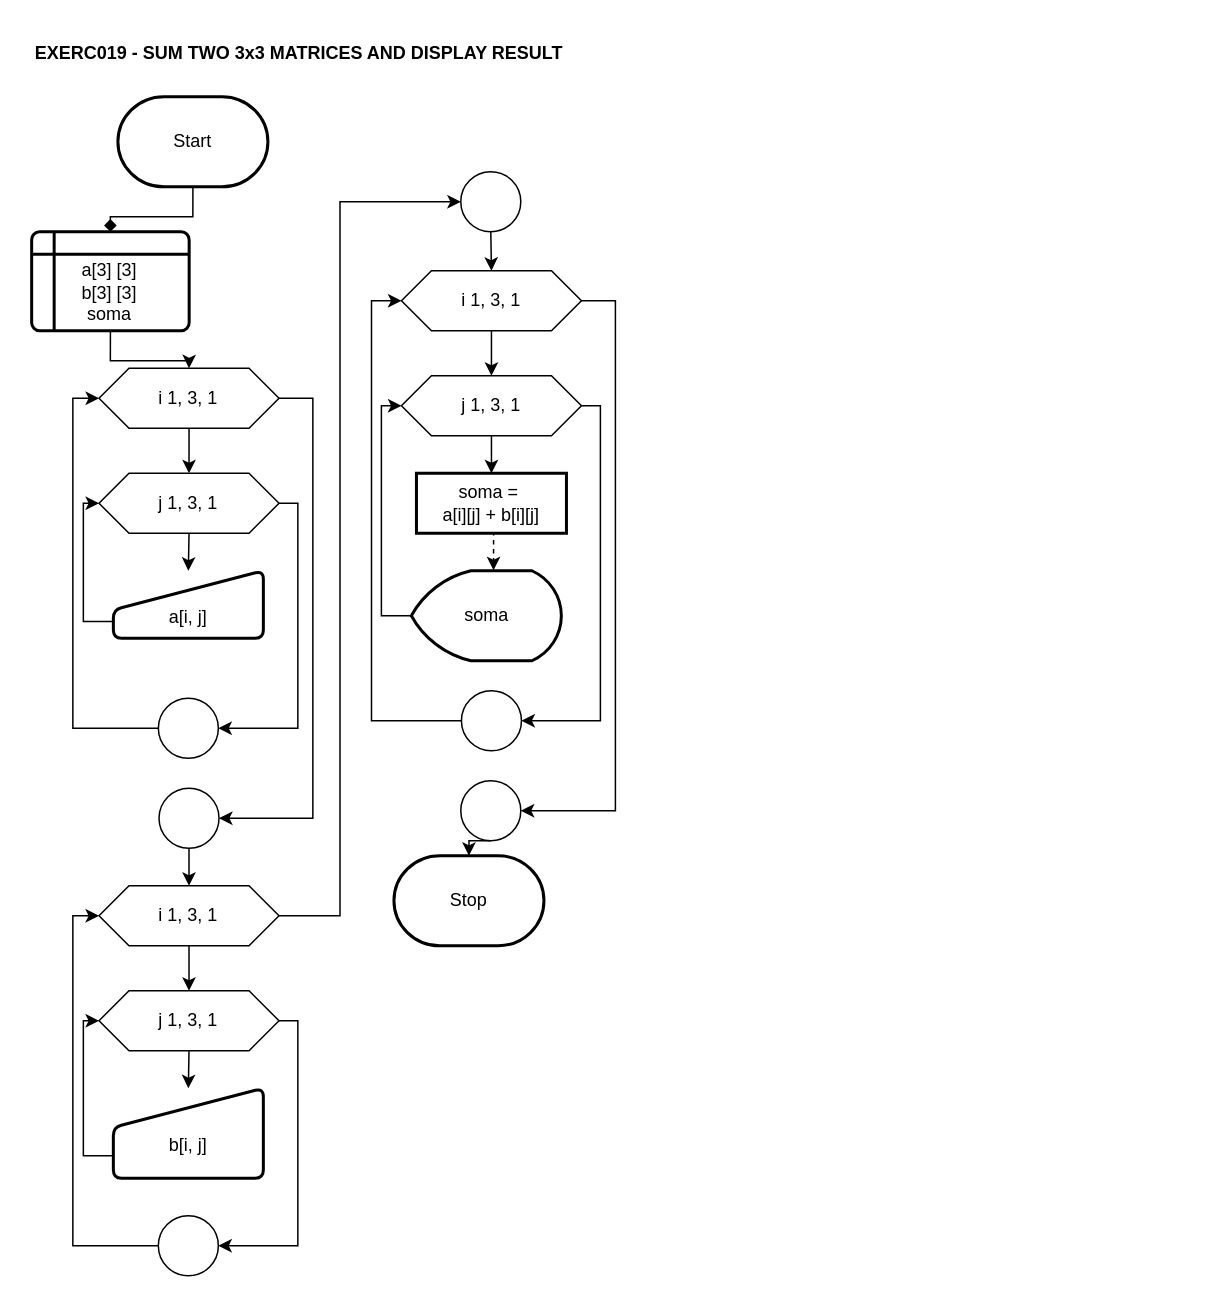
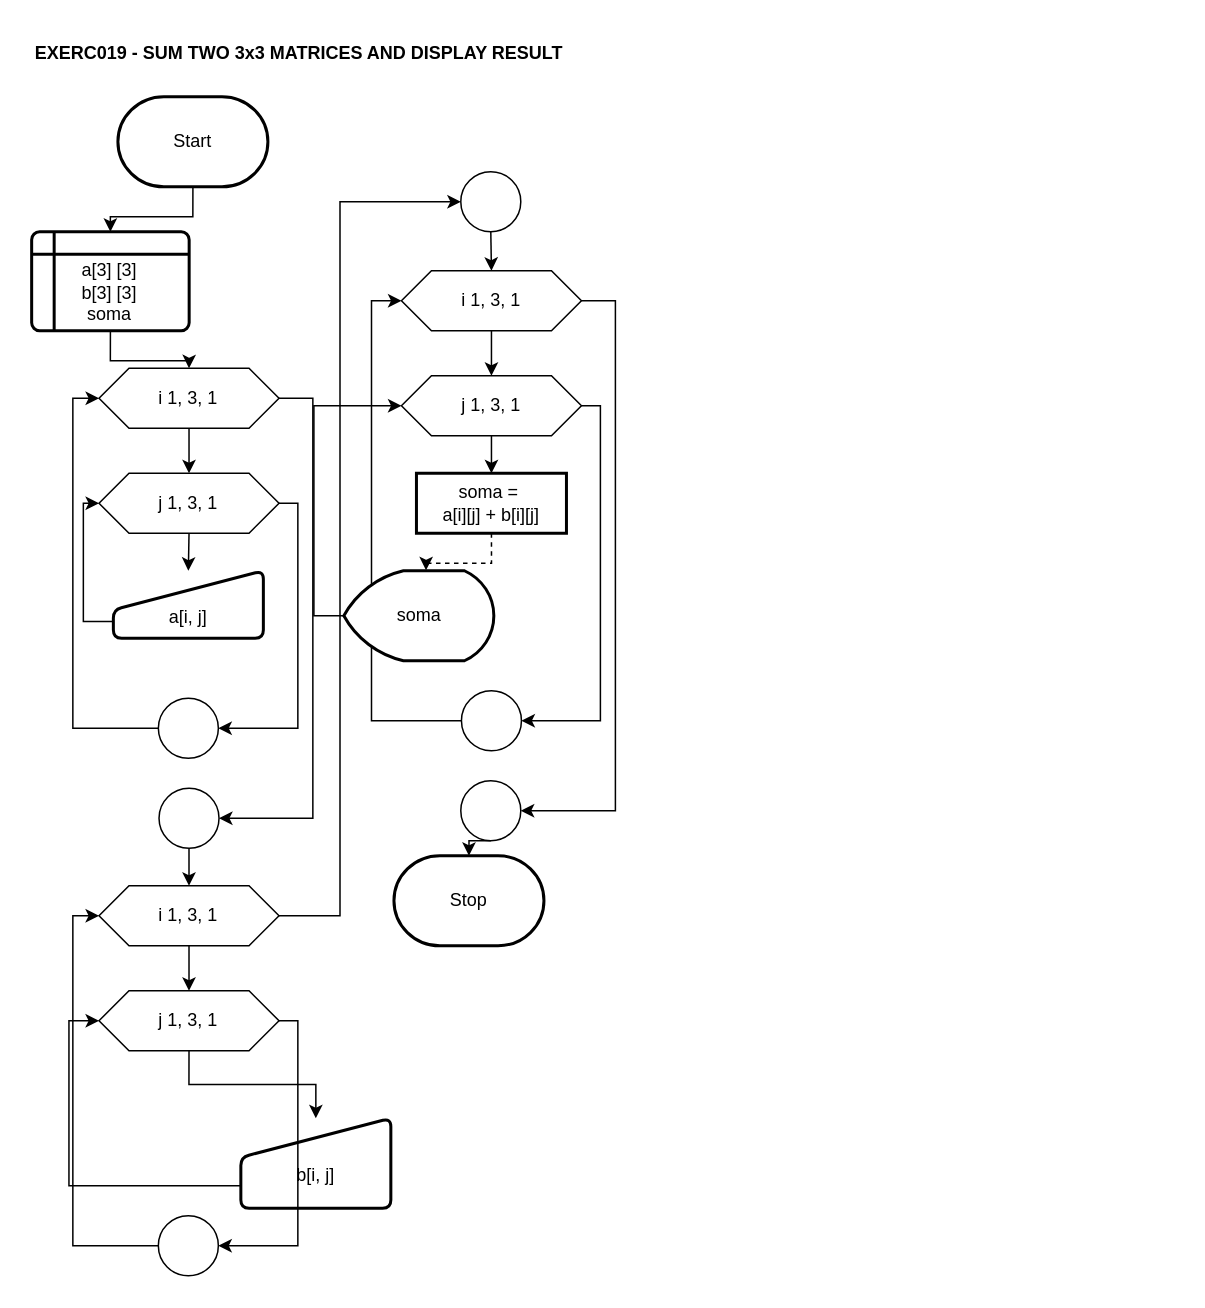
edge "Start" -> "a[3] [3] b[3] [3] soma": arrowhead diamond -> classic
node "soma": moved (486, 616) -> (419, 616)
node "b[i, j]": moved (188, 1133) -> (316, 1163)
